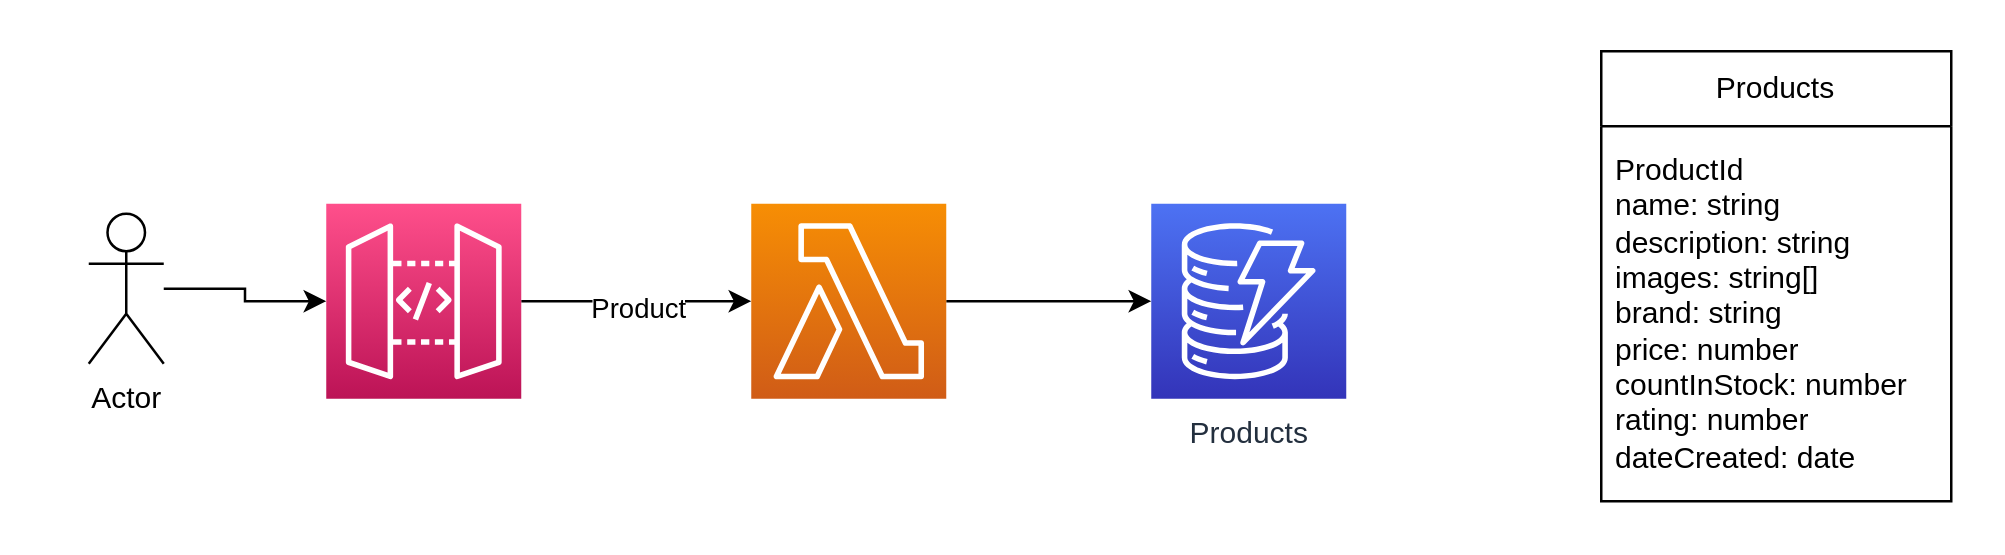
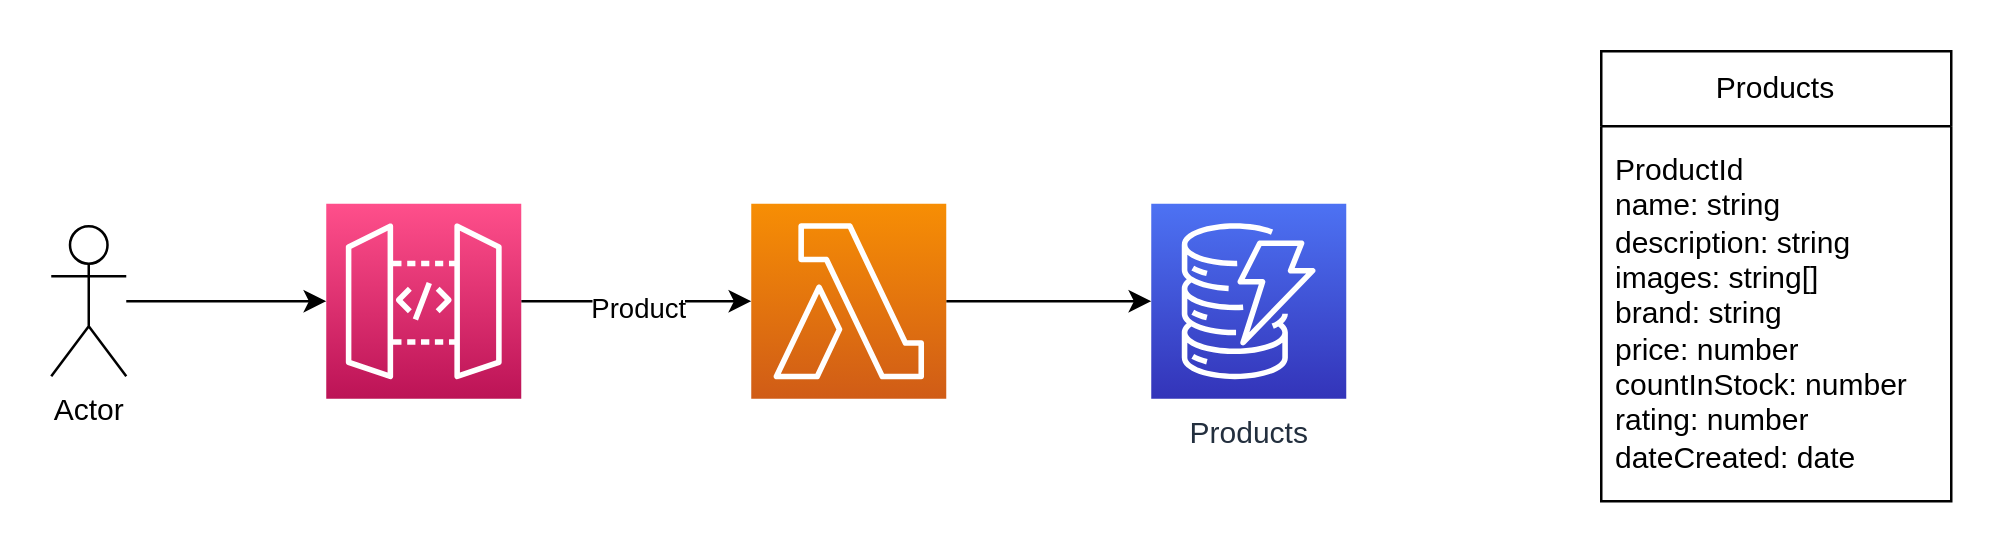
node "Actor": moved (126, 289) -> (89, 301)
